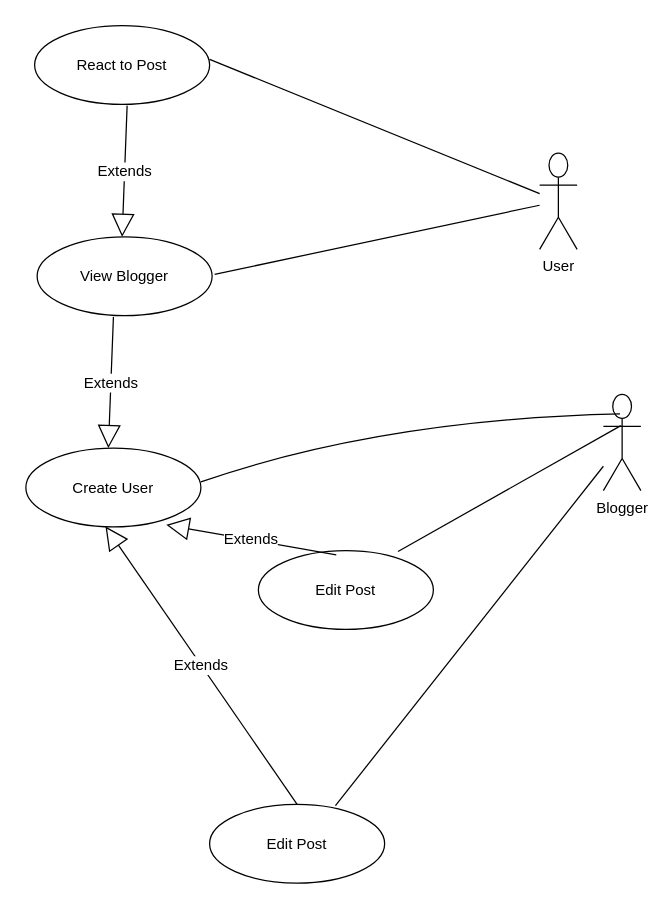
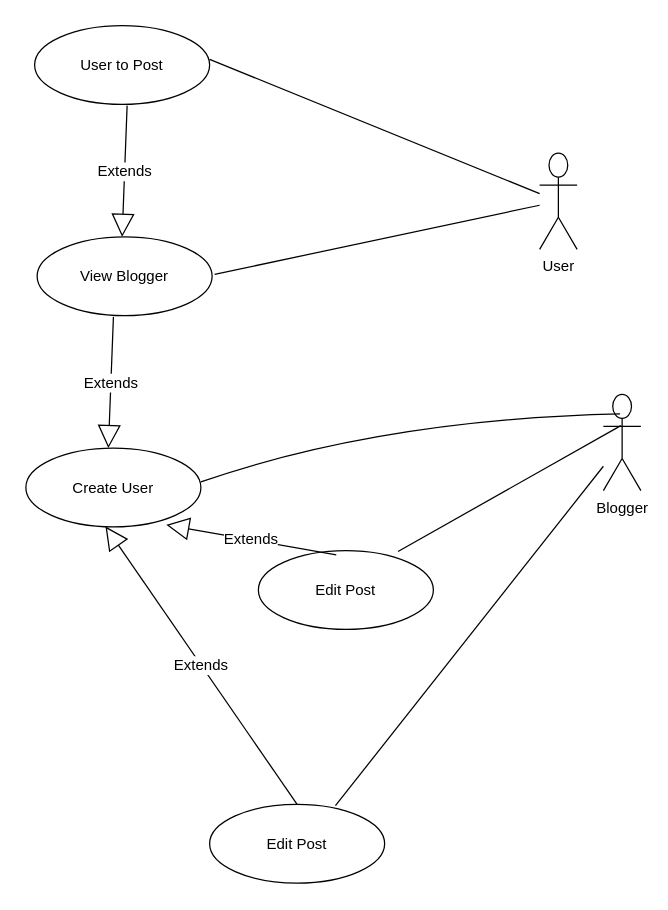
node "React to Post": label "React to Post" -> "User to Post"
